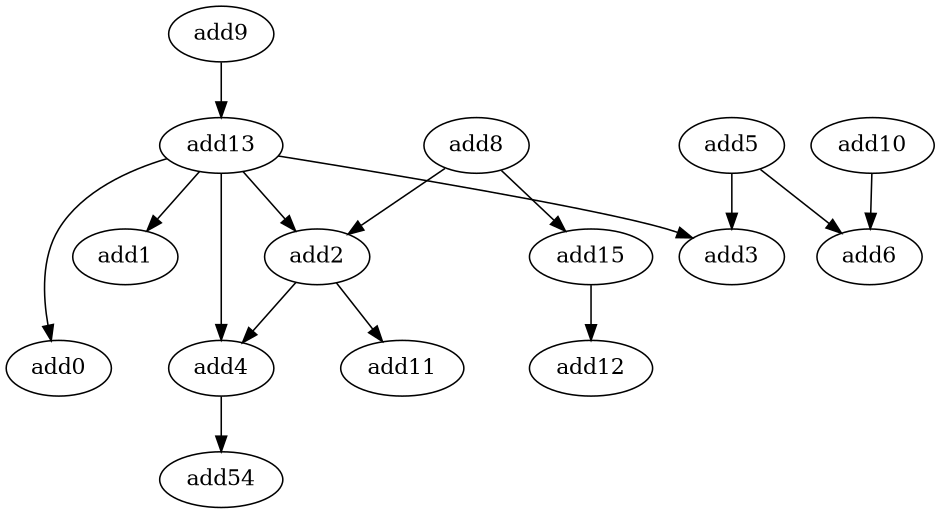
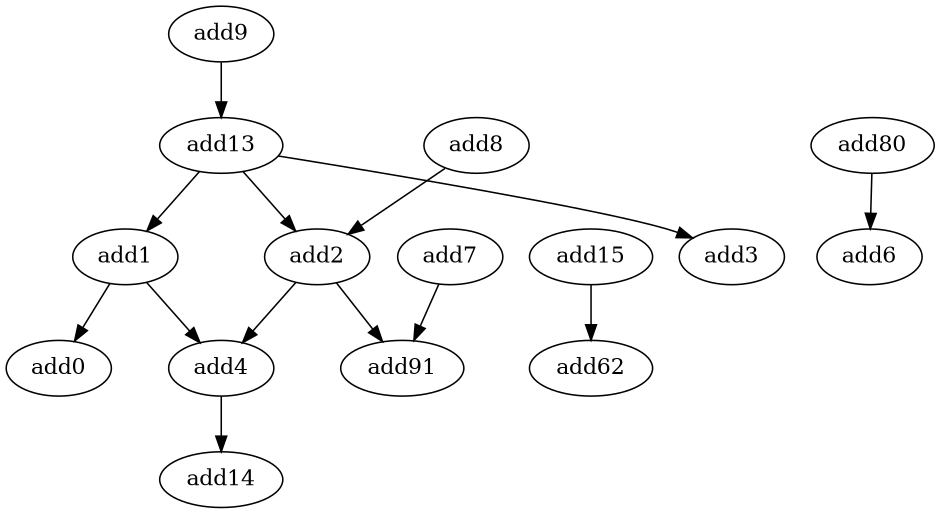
node "add5": removed
node "add10": label "add10" -> "add80"
edge "add8" -> "add15": removed
edge "add13" -> "add0": now "add1" -> "add0"
edge "add13" -> "add4": now "add1" -> "add4"
node "add7": added
node "add11": label "add11" -> "add91"
node "add12": label "add12" -> "add62"
node "add54": label "add54" -> "add14"
